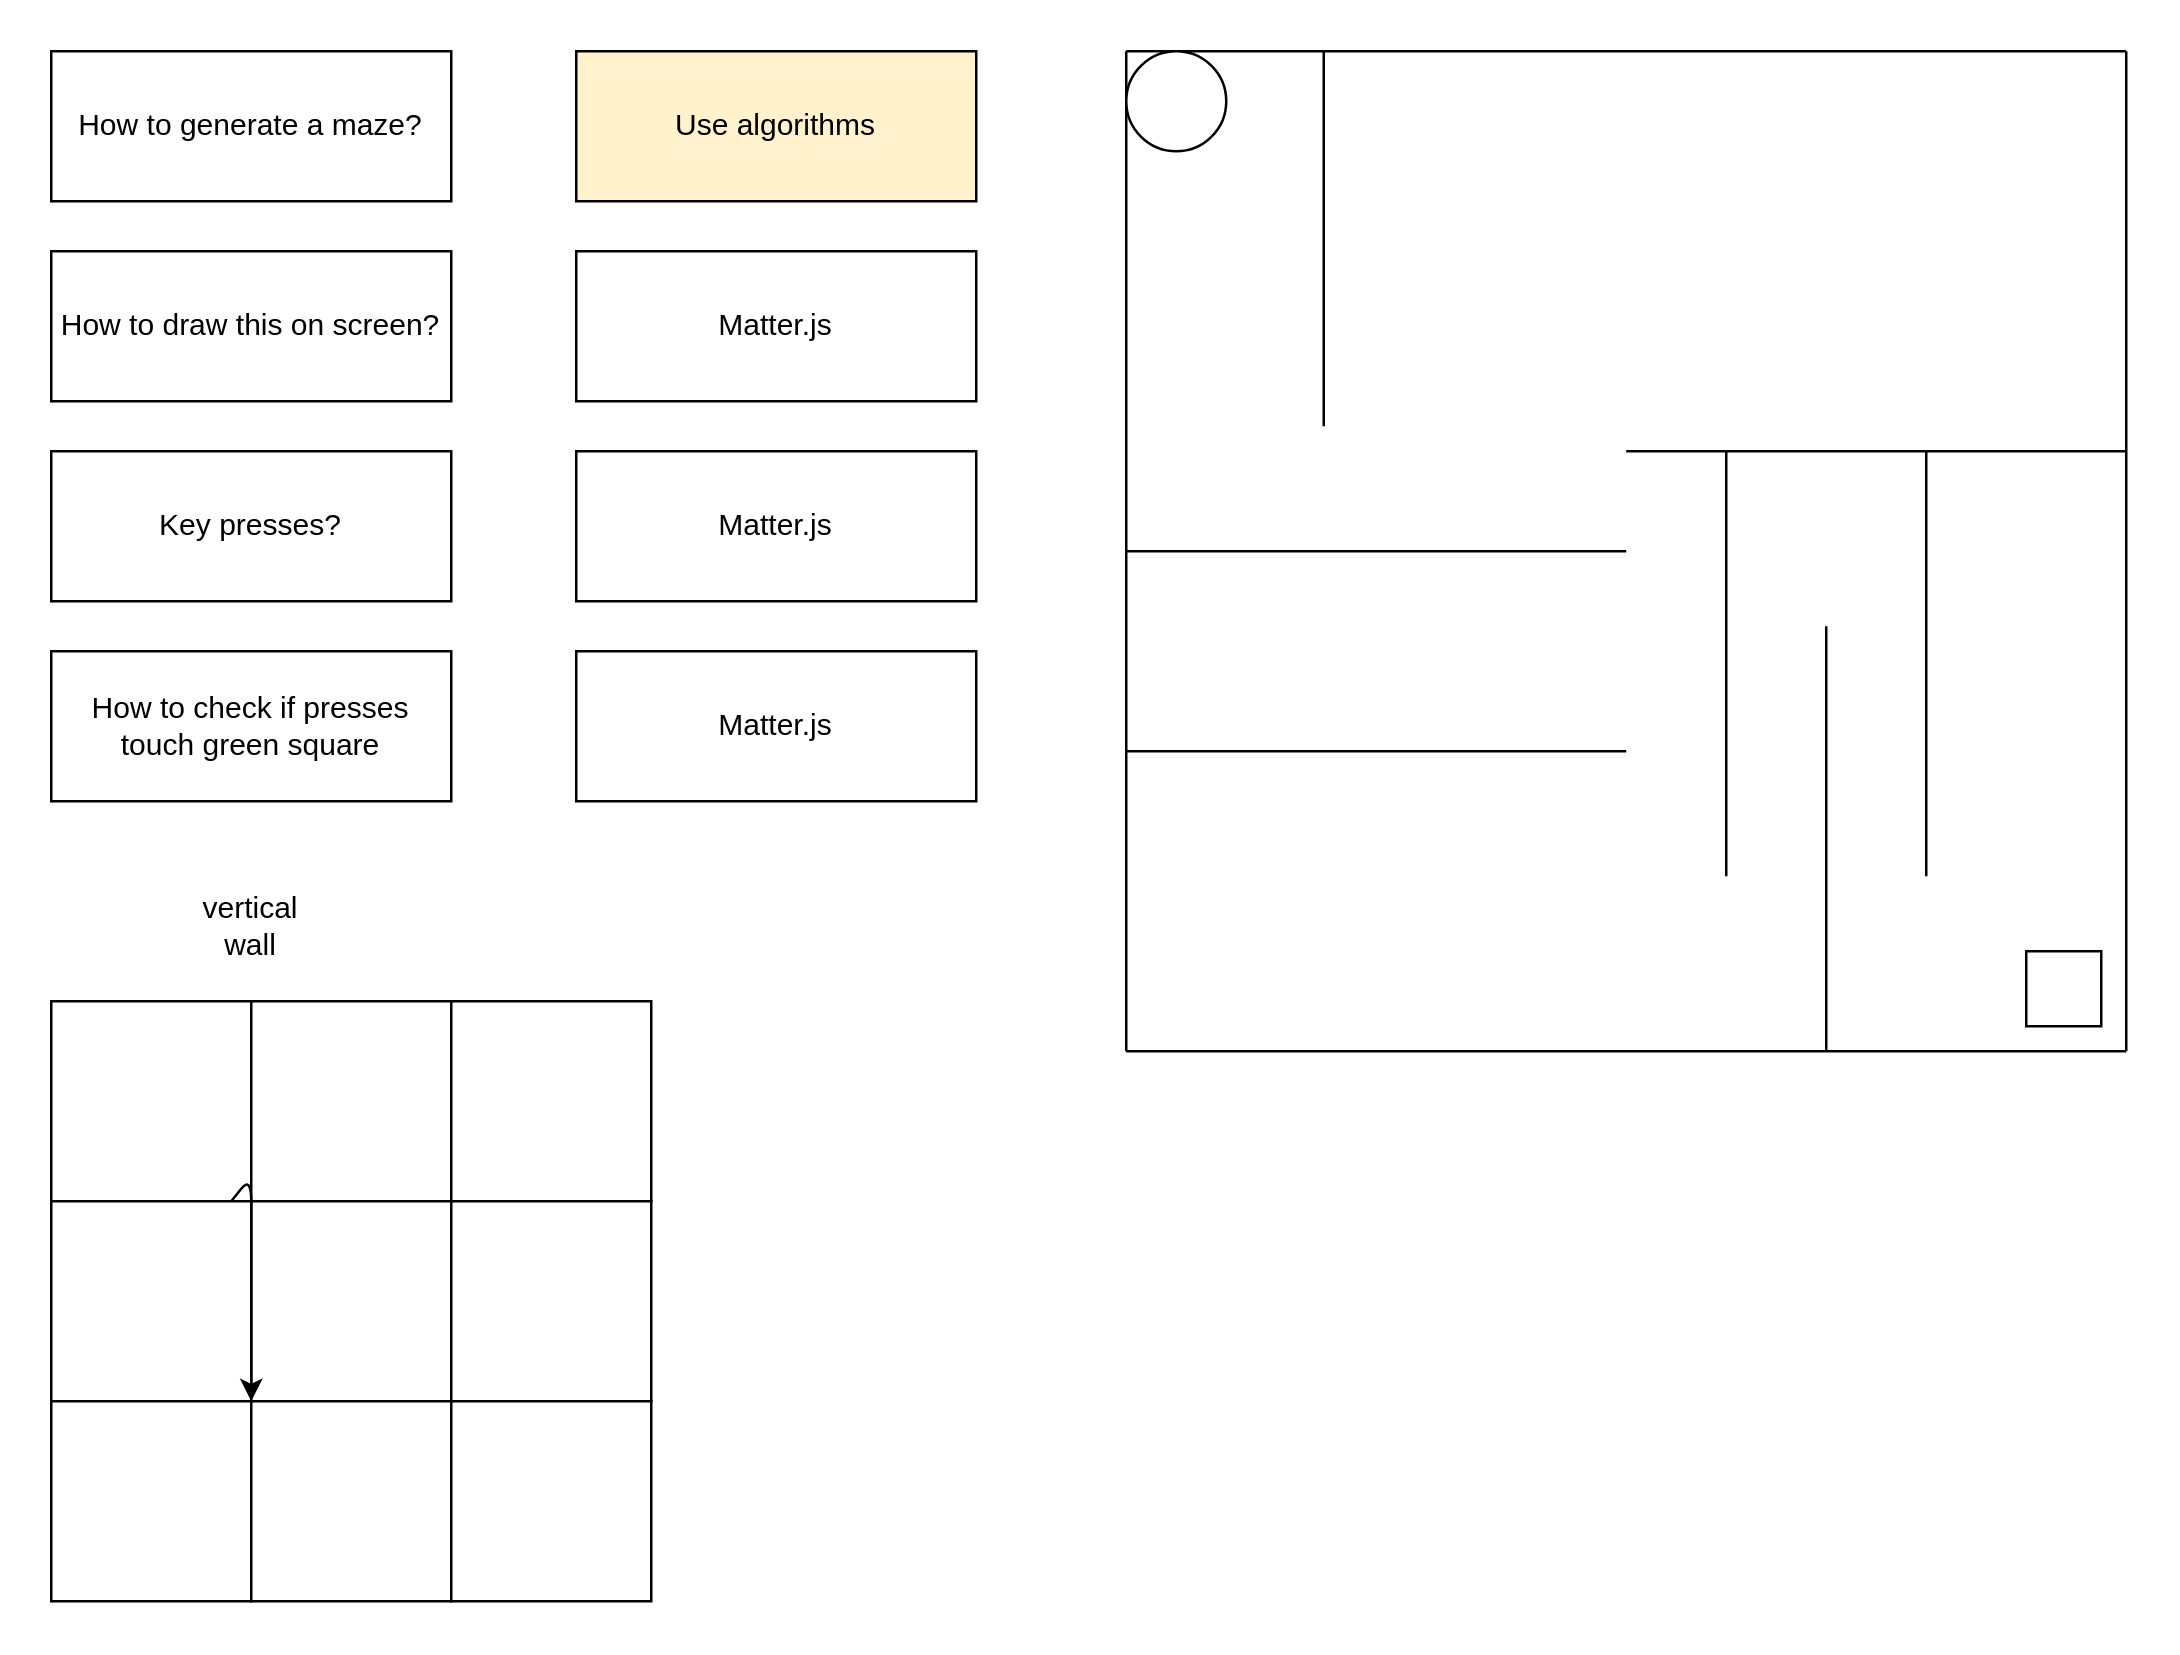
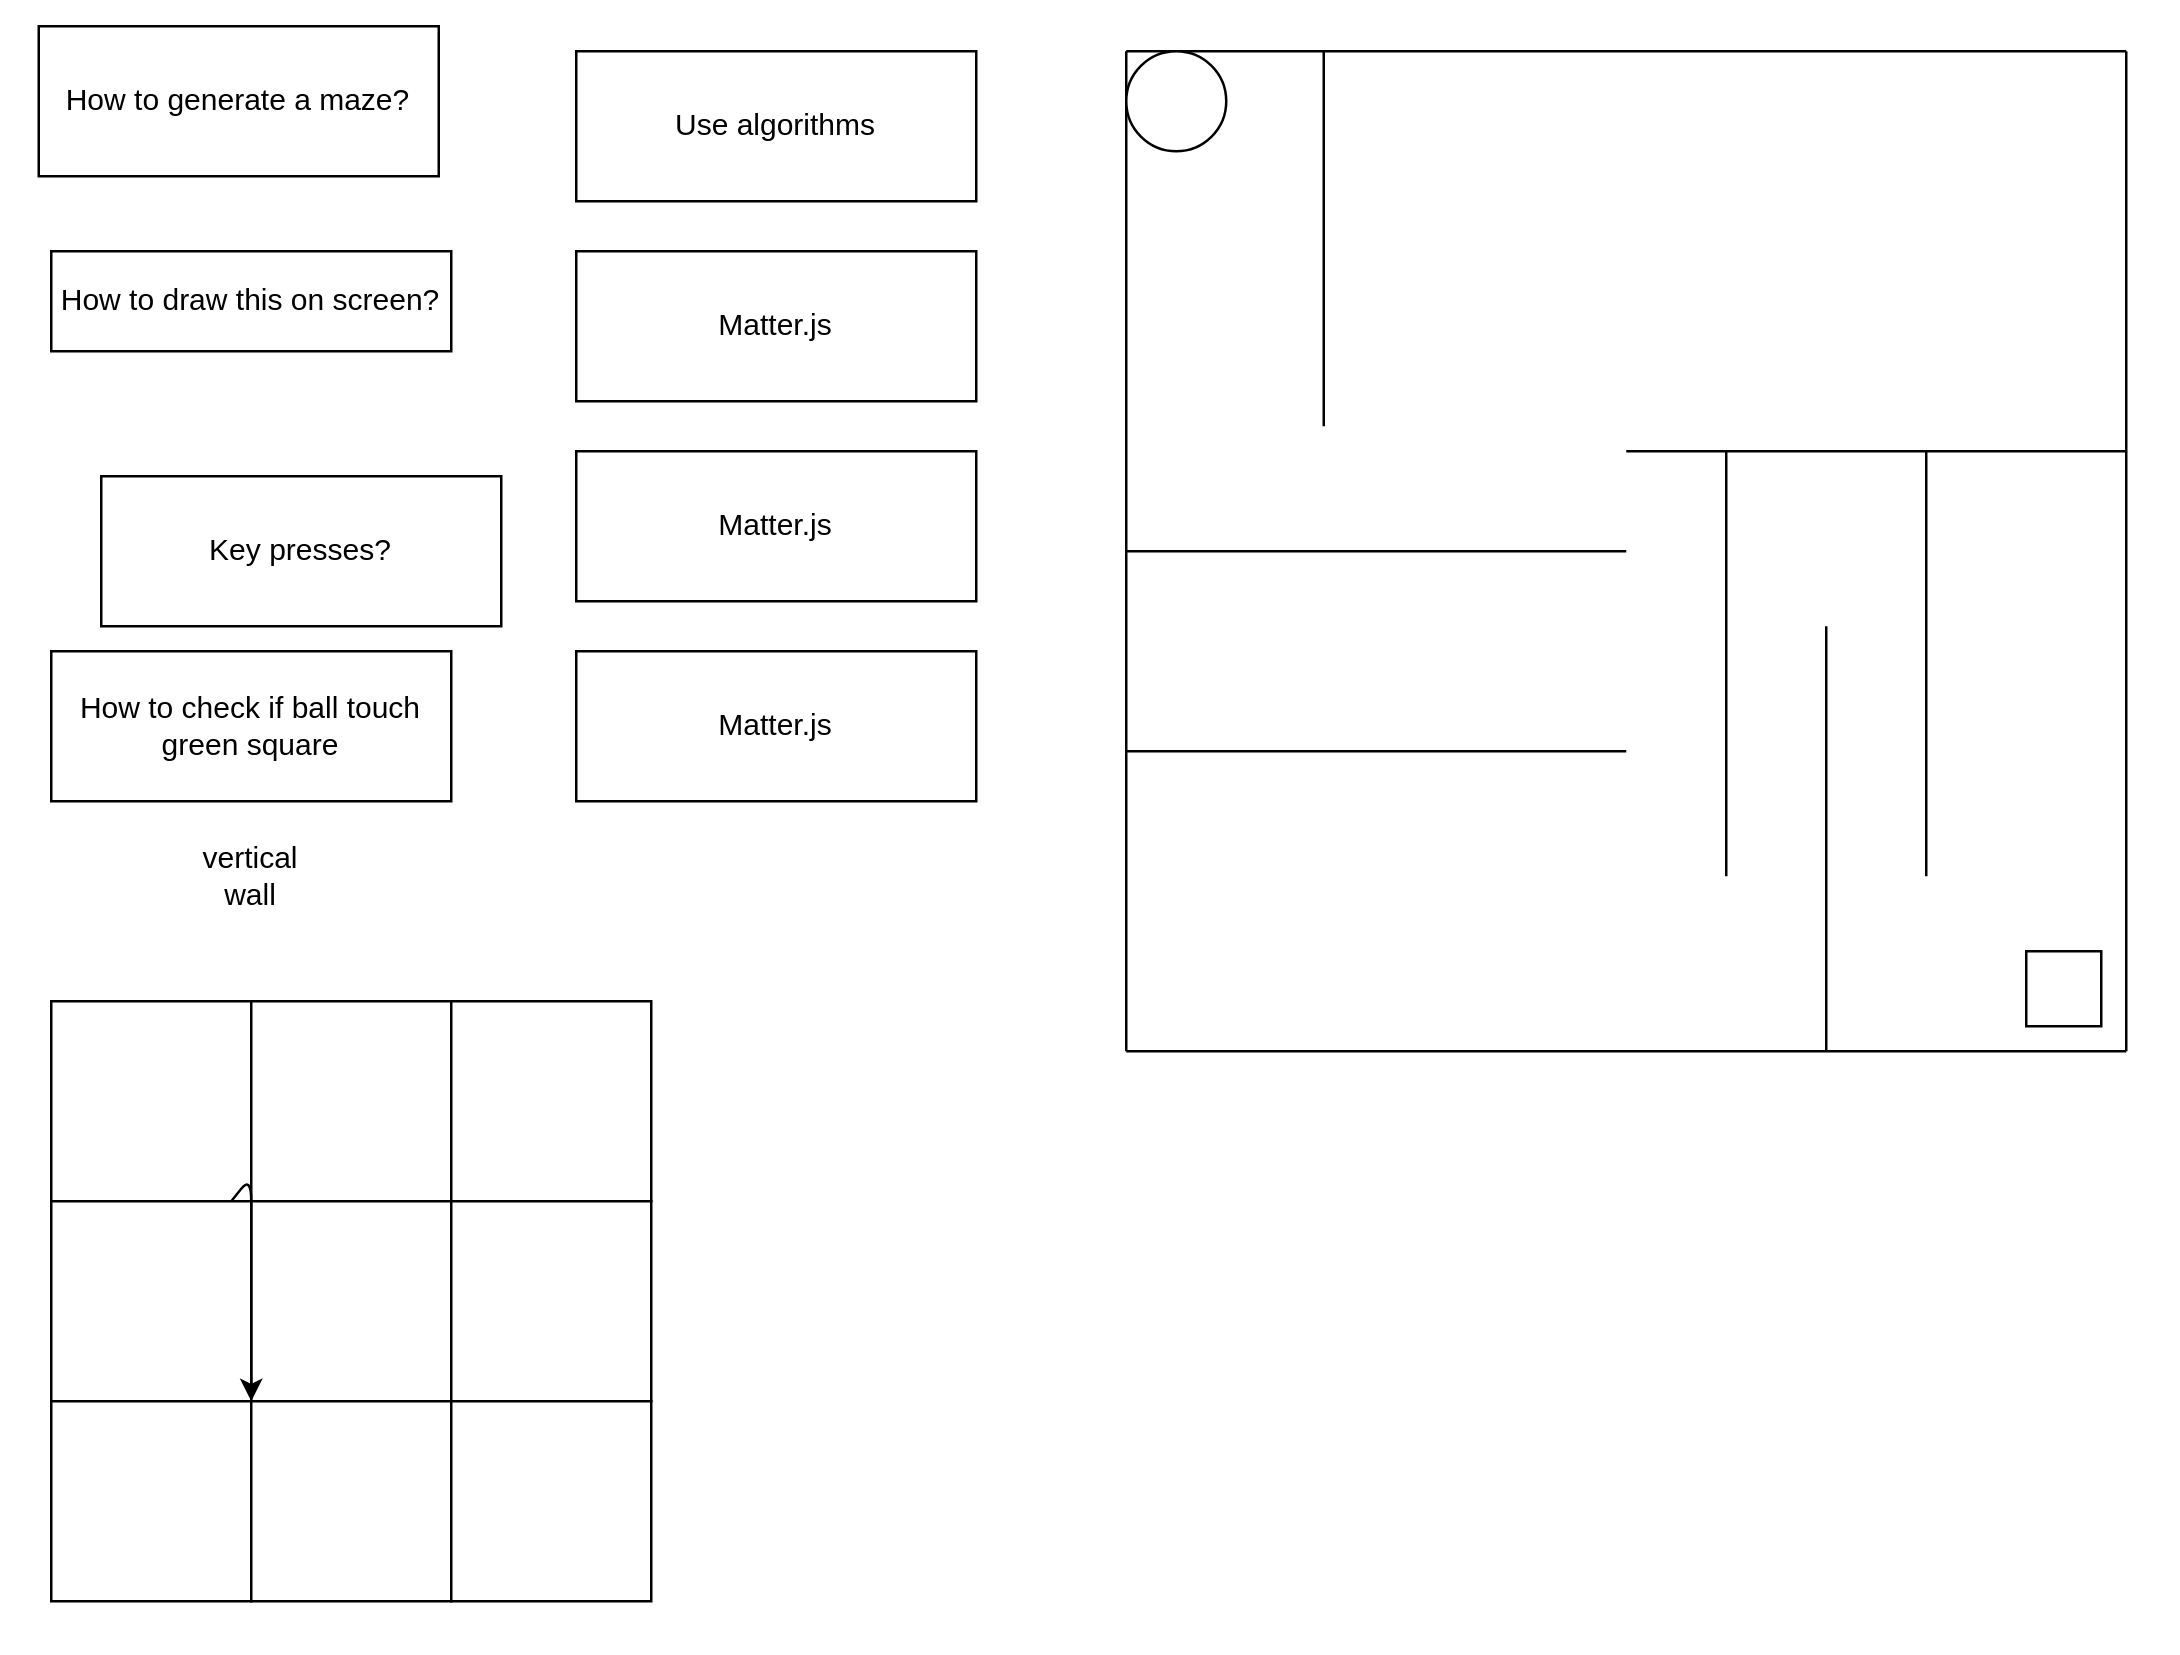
node "How to generate a maze?": moved (251, 126) -> (239, 101)
node "Use algorithms": fillcolor #fff2cc -> #ffffff
node "How to draw this on screen?": size 400x150 -> 400x100
node "Key presses?": moved (251, 526) -> (301, 551)
node "How to check if presses touch green square": label "How to check if presses touch green square" -> "How to check if ball touch green square"
node "vertical wall": moved (251, 926) -> (251, 876)
